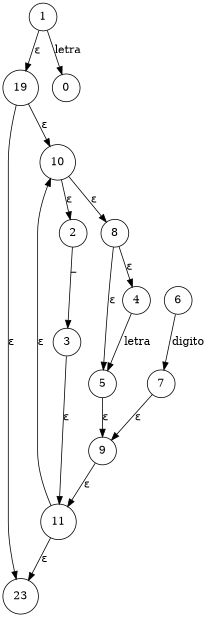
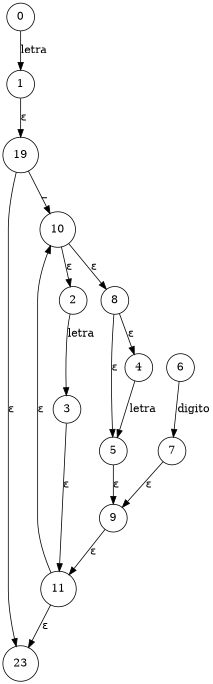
edge "1" -> "0": reversed
edge "19" -> "10": label "ε" -> "_"
edge "2" -> "3": label "_" -> "letra"
